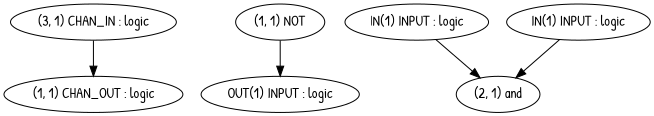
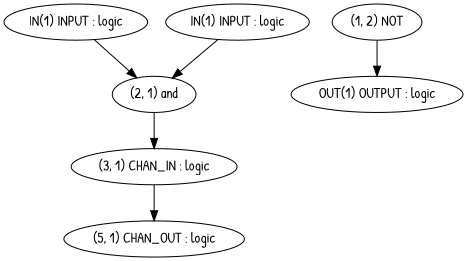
node "(1, 1) NOT": label "(1, 1) NOT" -> "(1, 2) NOT"
node "(1, 1) CHAN_OUT : logic": label "(1, 1) CHAN_OUT : logic" -> "(5, 1) CHAN_OUT : logic"
node "OUT(1) INPUT : logic": label "OUT(1) INPUT : logic" -> "OUT(1) OUTPUT : logic"
edge "(2, 1) and" -> "(3, 1) CHAN_IN : logic": added
